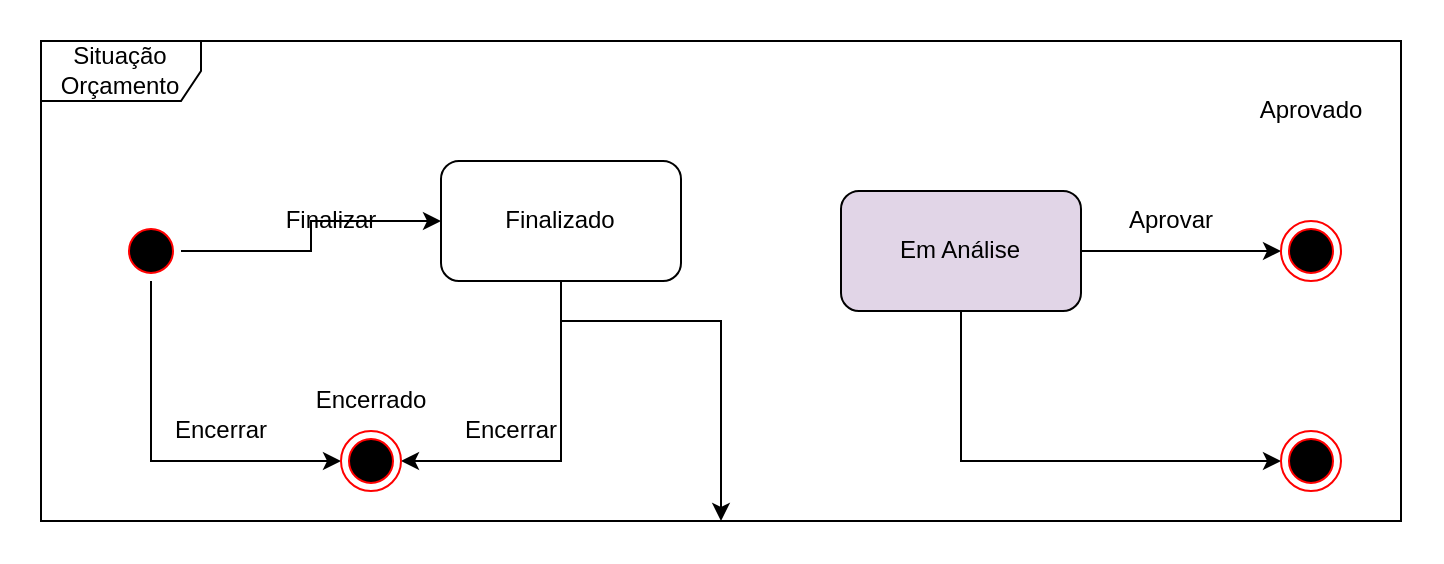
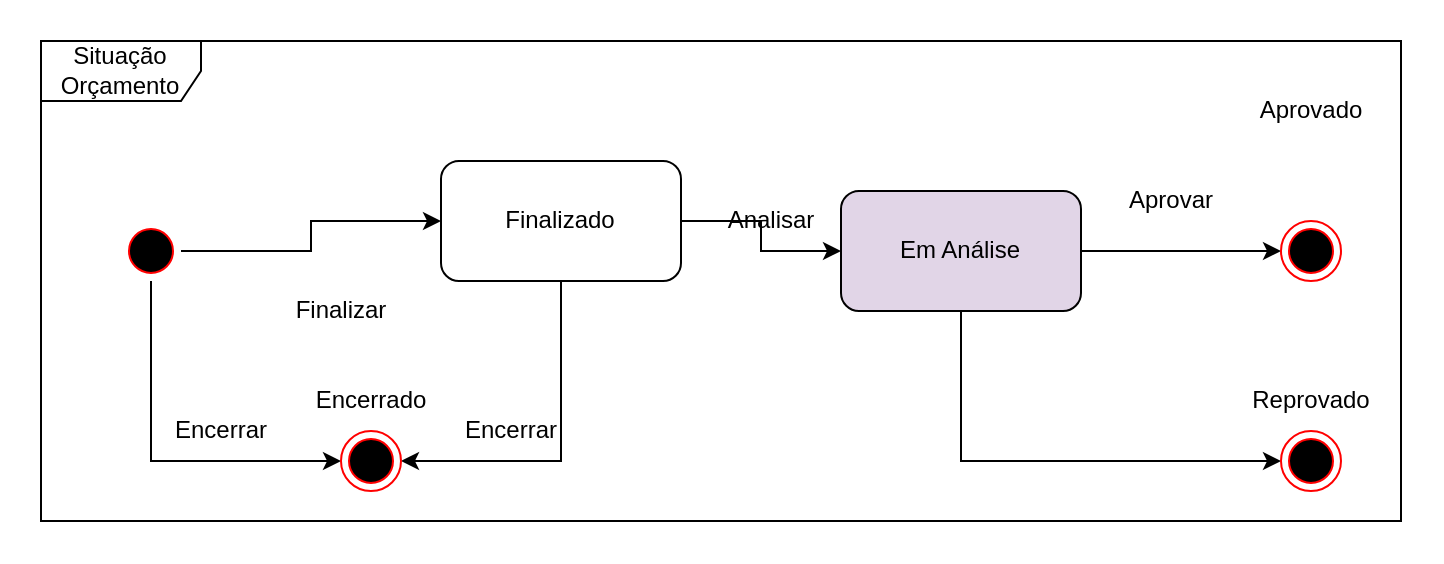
node "Finalizar": moved (331, 221) -> (341, 311)
node "Analisar": added
node "Aprovar": moved (1171, 221) -> (1171, 201)
edge "Finalizado" -> "Situação Orçamento": now "Finalizado" -> "Em Análise"
node "Reprovado": added
